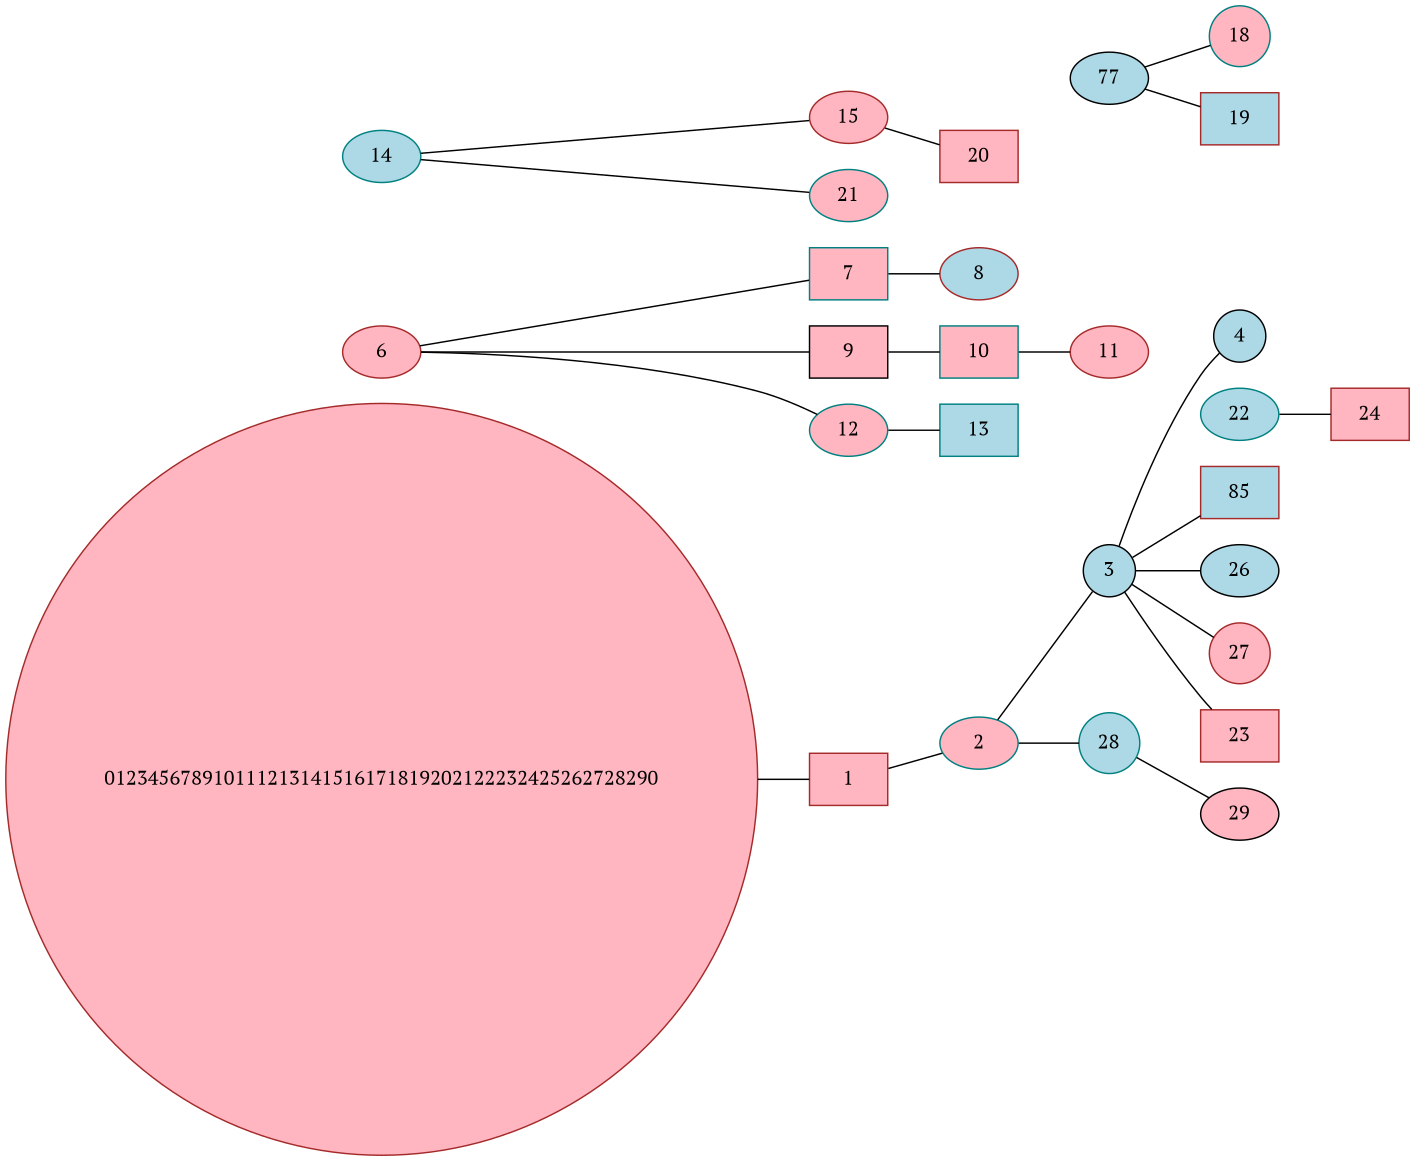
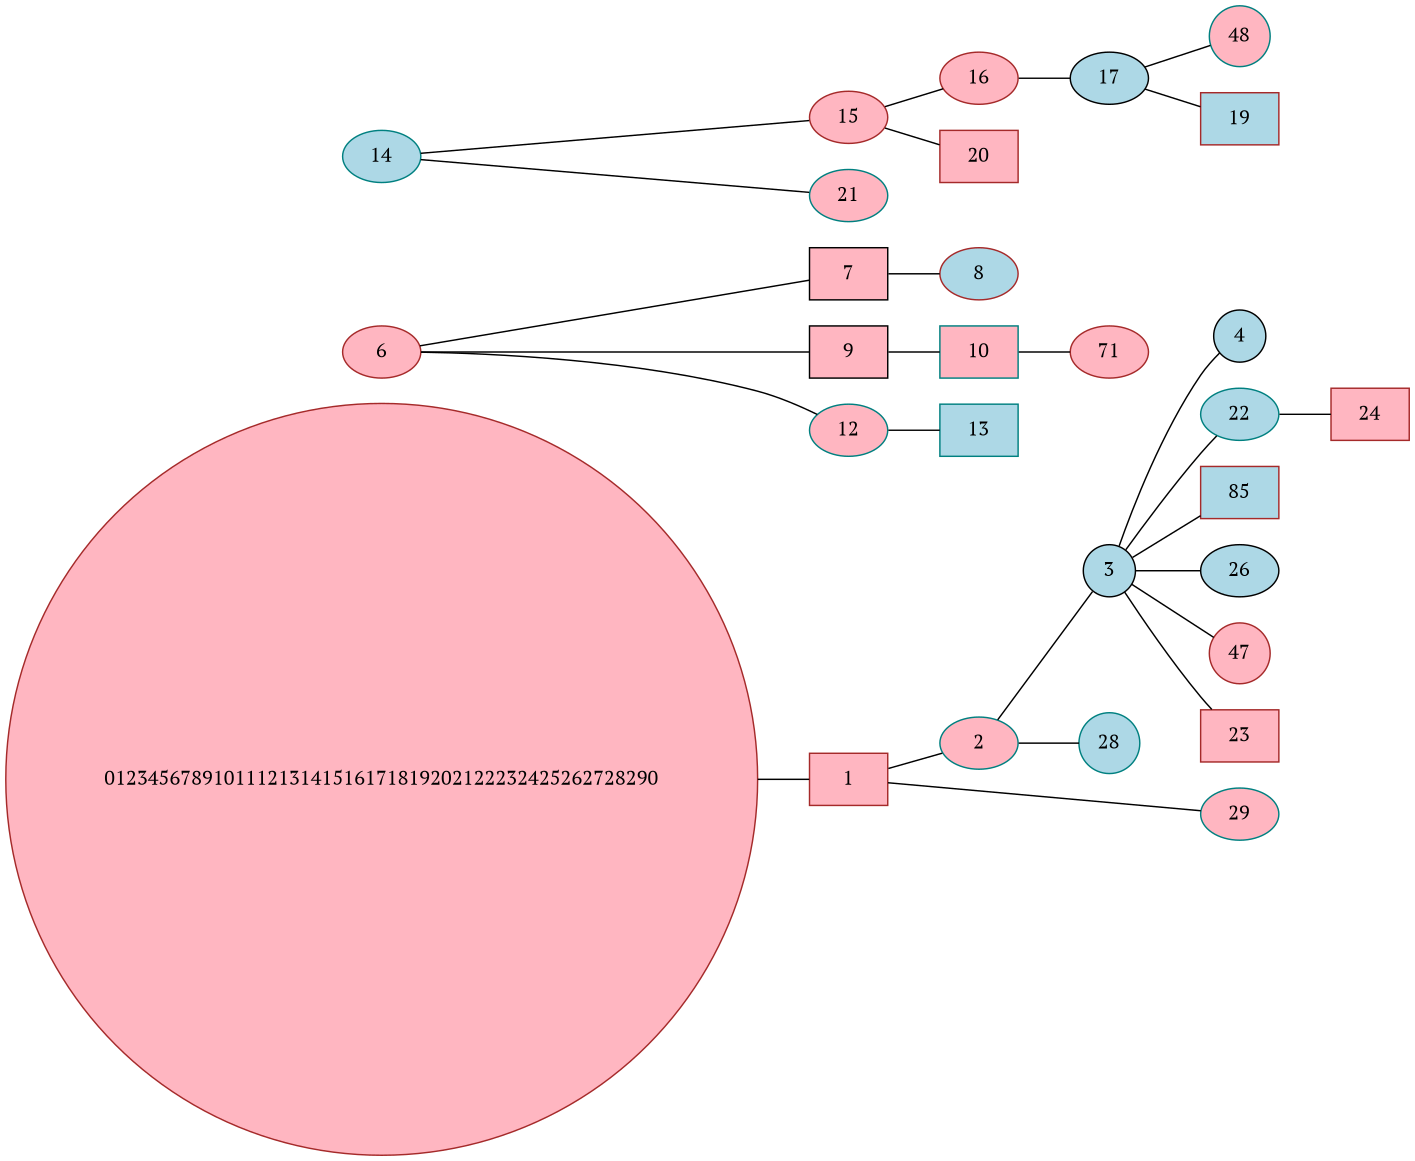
node "18": label "18" -> "48"
node "16": added
node "77": label "77" -> "17"
node "7": color teal -> black
node "11": label "11" -> "71"
edge "22" -- "3": added
node "27": label "27" -> "47"
edge "28" -- "29": now "1" -- "29"
node "29": color black -> teal
